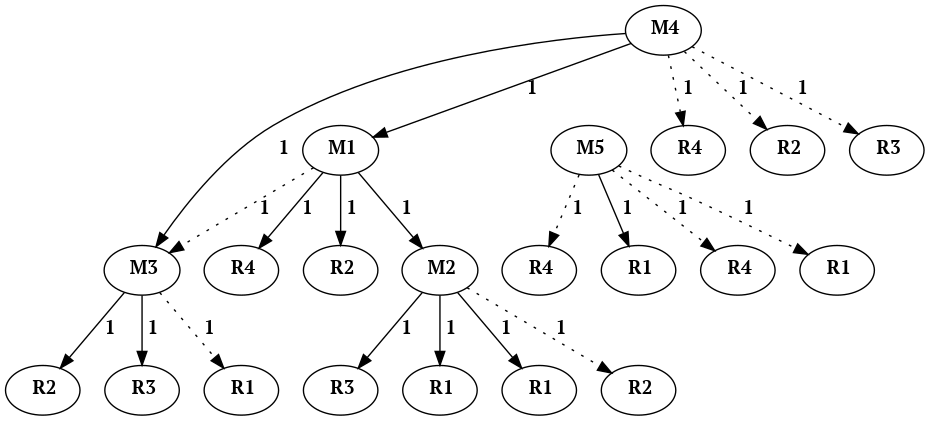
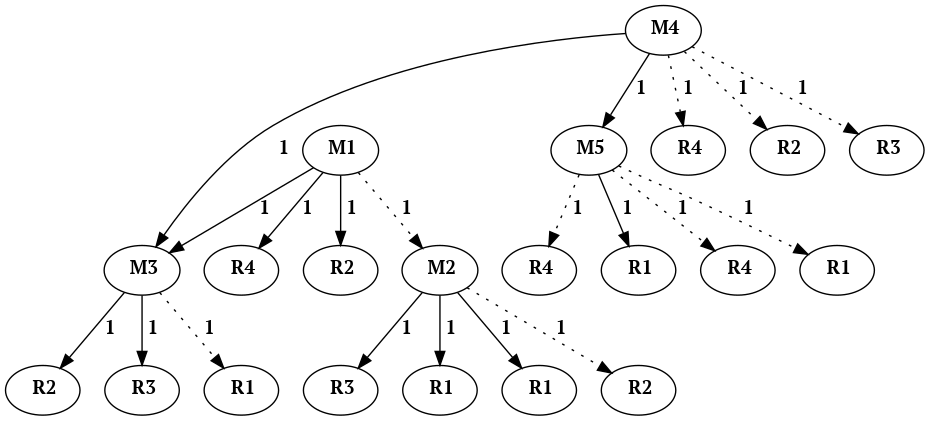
edge "M4" -> "M1": now "M4" -> "M5"
edge "M1" -> "M2": style solid -> dotted
edge "M1" -> "M3": style dotted -> solid
